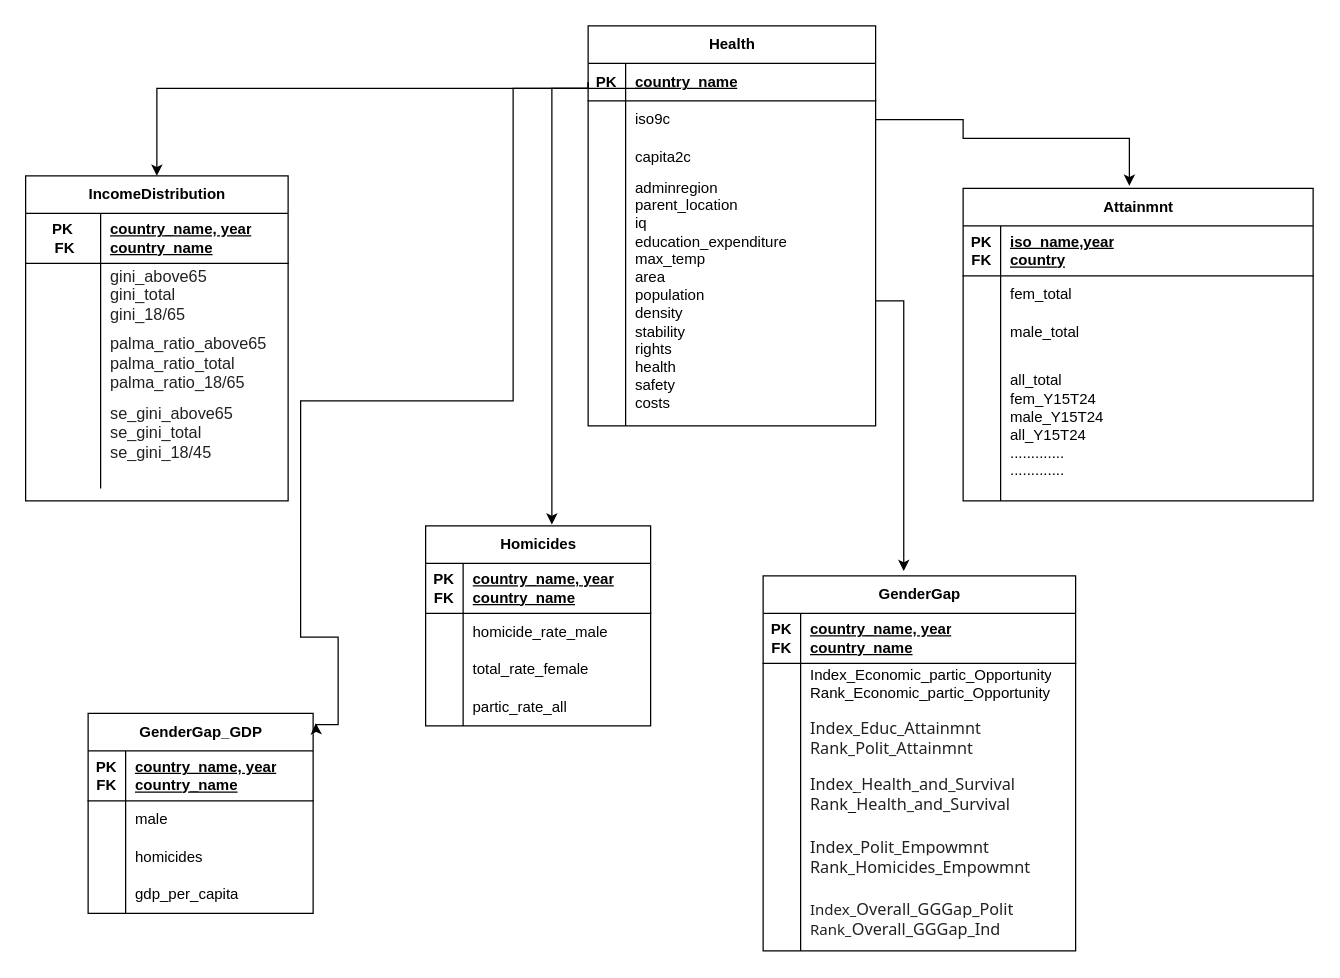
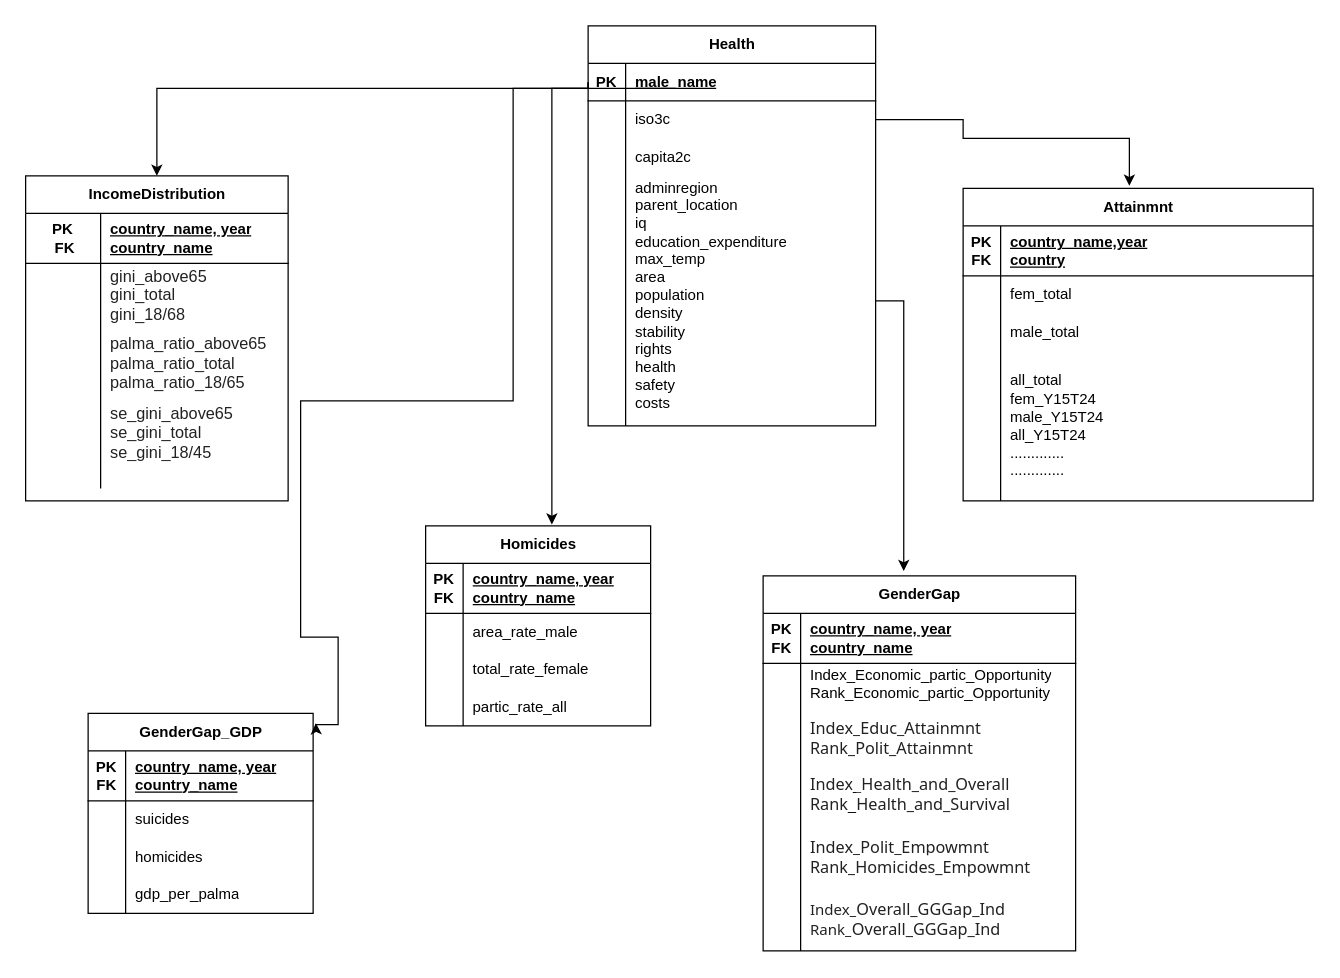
node "country_name": label "country_name" -> "male_name"
node "iso9c": label "iso9c" -> "iso3c"
node "iso_name,year country": label "iso_name,year country" -> "country_name,year country"
node "gini_above65gini_totalgini_18/65": label "gini_above65gini_totalgini_18/65" -> "gini_above65gini_totalgini_18/68"
node "homicide_rate_male": label "homicide_rate_male" -> "area_rate_male"
node "Index_Health_and_Survival Rank_Health_and_Survival": label "Index_Health_and_Survival Rank_Health_and_Survival" -> "Index_Health_and_Overall Rank_Health_and_Survival"
node "male": label "male" -> "suicides"
node "gdp_per_capita": label "gdp_per_capita" -> "gdp_per_palma"
node "Index_Overall_GGGap_Polit Rank_Overall_GGGap_Ind": label "Index_Overall_GGGap_Polit Rank_Overall_GGGap_Ind" -> "Index_Overall_GGGap_Ind Rank_Overall_GGGap_Ind"
